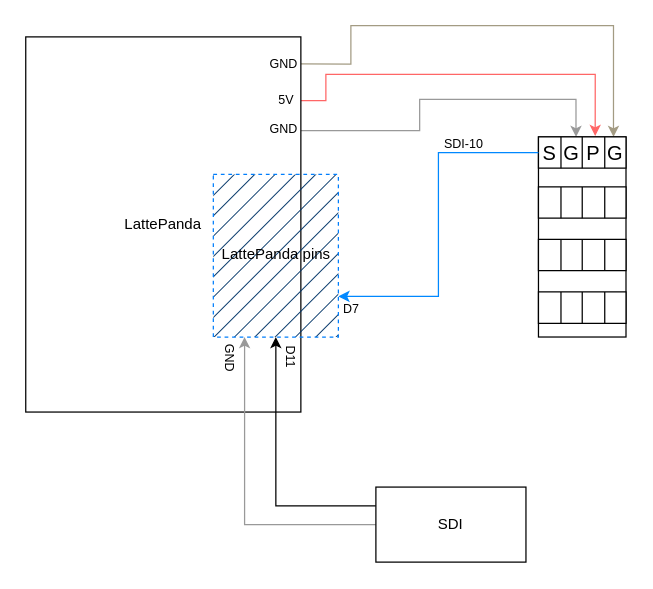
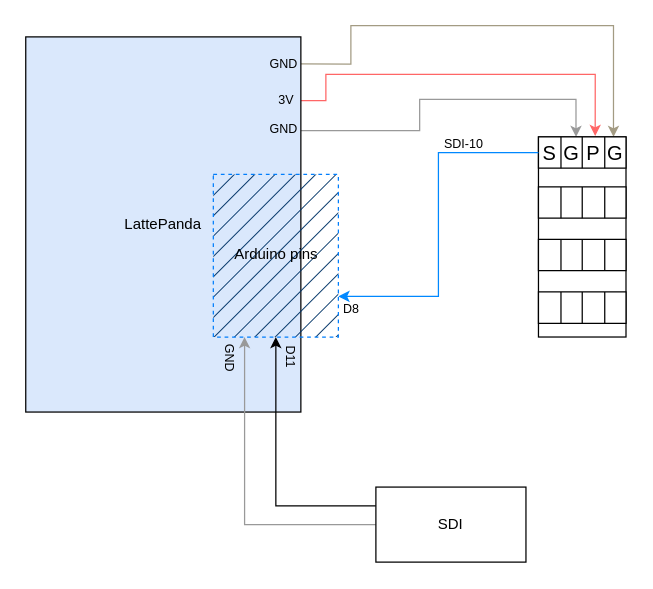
node "5V": label "5V" -> "3V"
node "LattePanda": fillcolor #ffffff -> #dae8fc
node "LattePanda pins": label "LattePanda pins" -> "Arduino pins"
node "D7": label "D7" -> "D8"
